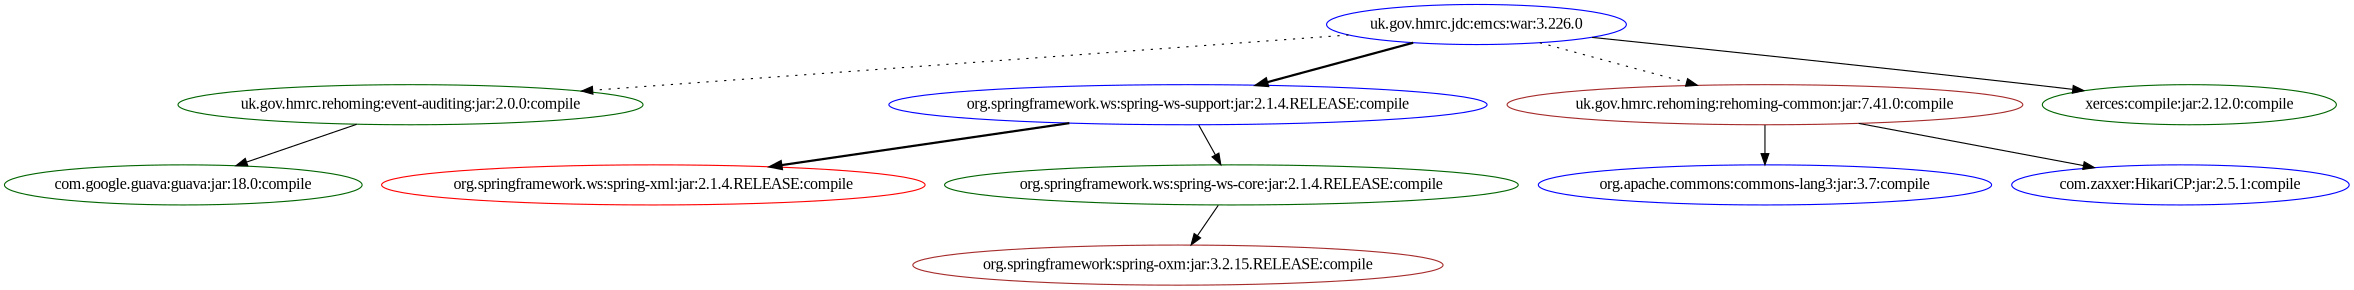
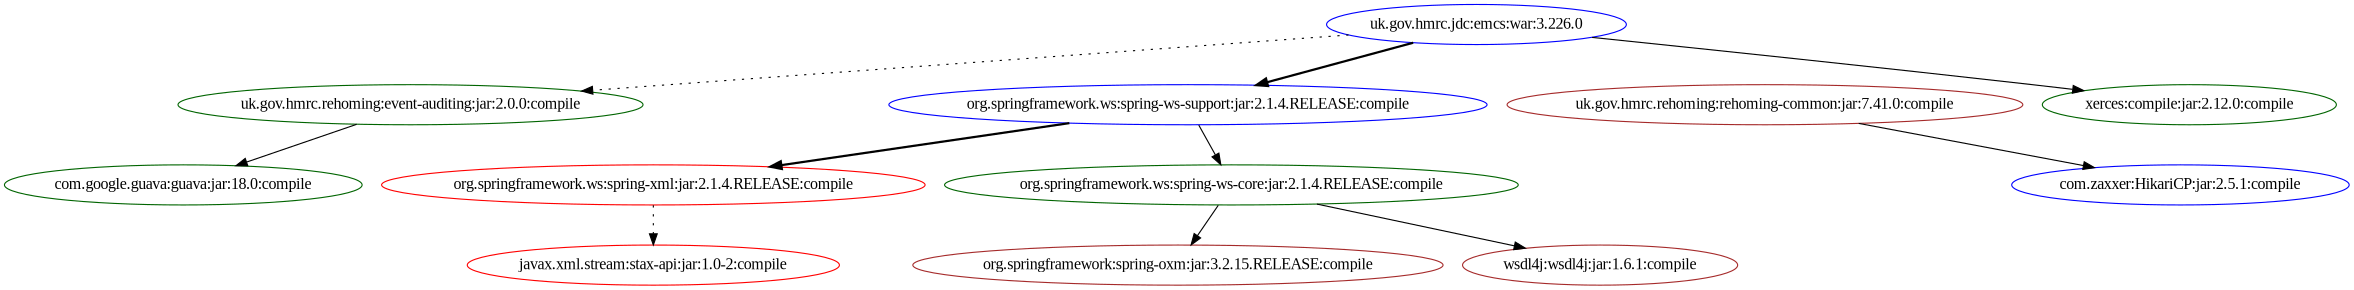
edge "uk.gov.hmrc.jdc:emcs:war:3.226.0" -> "uk.gov.hmrc.rehoming:rehoming-common:jar:7.41.0:compile": removed
node "org.apache.commons:commons-lang3:jar:3.7:compile": removed
node "javax.xml.stream:stax-api:jar:1.0-2:compile": added
node "wsdl4j:wsdl4j:jar:1.6.1:compile": added
